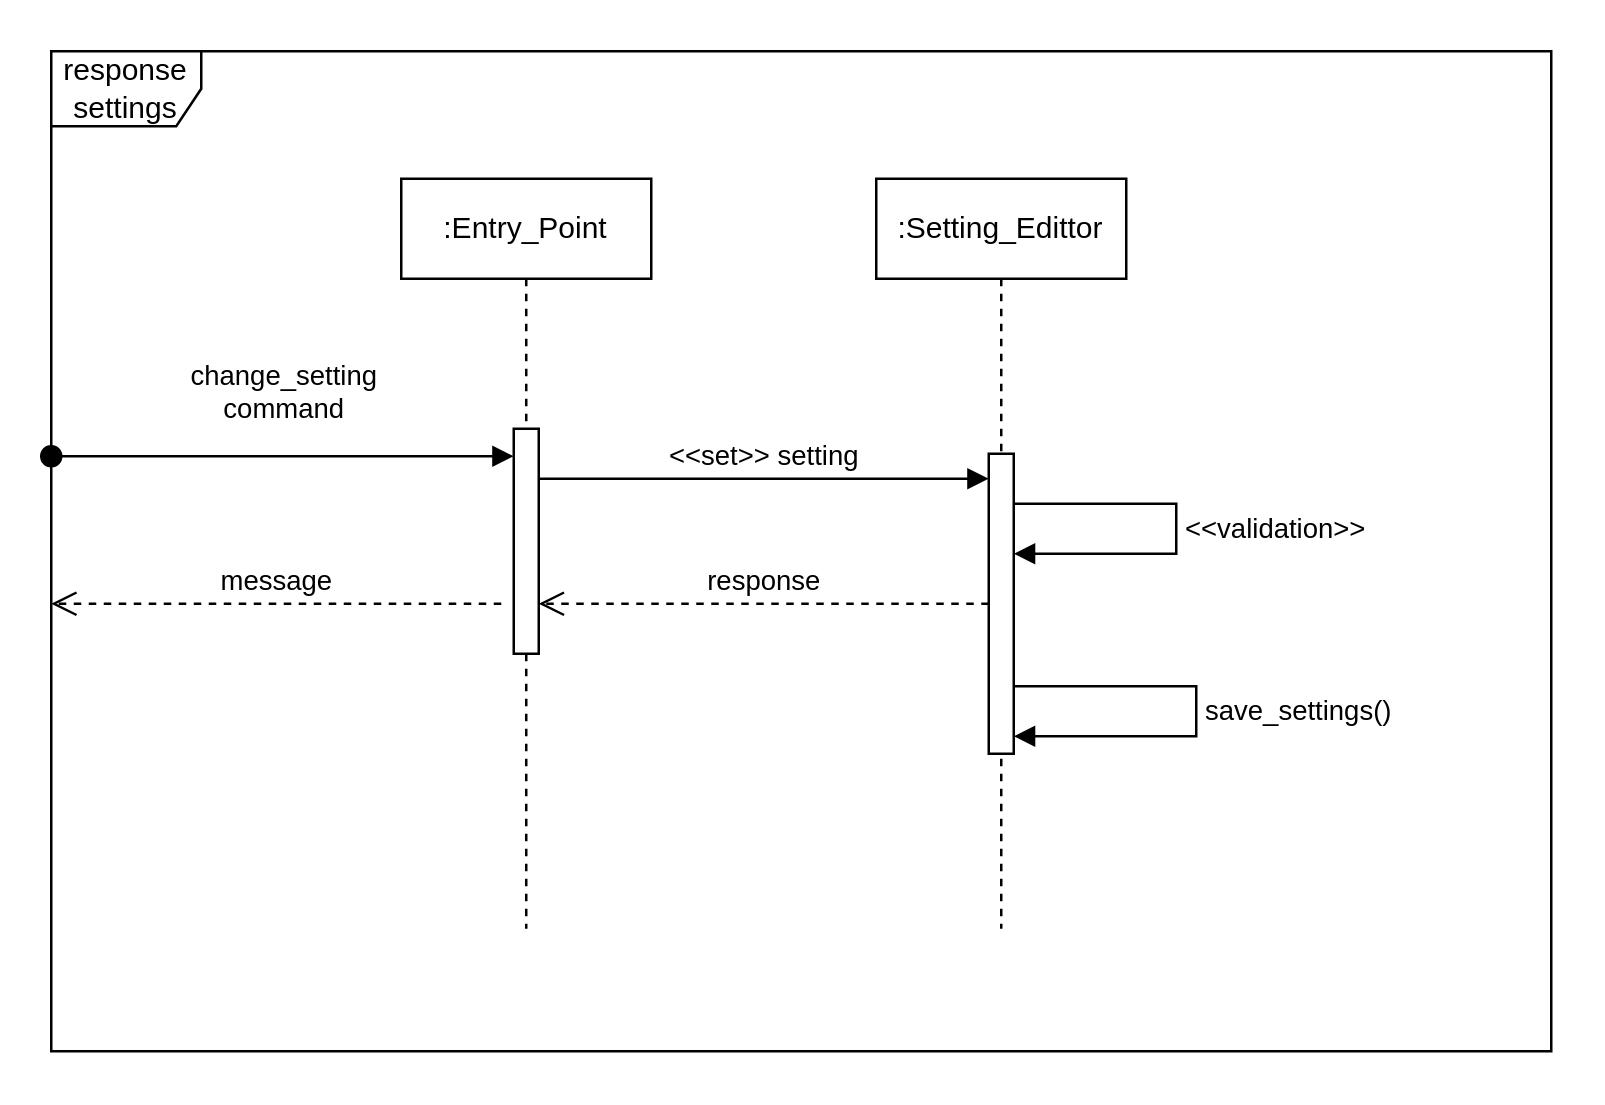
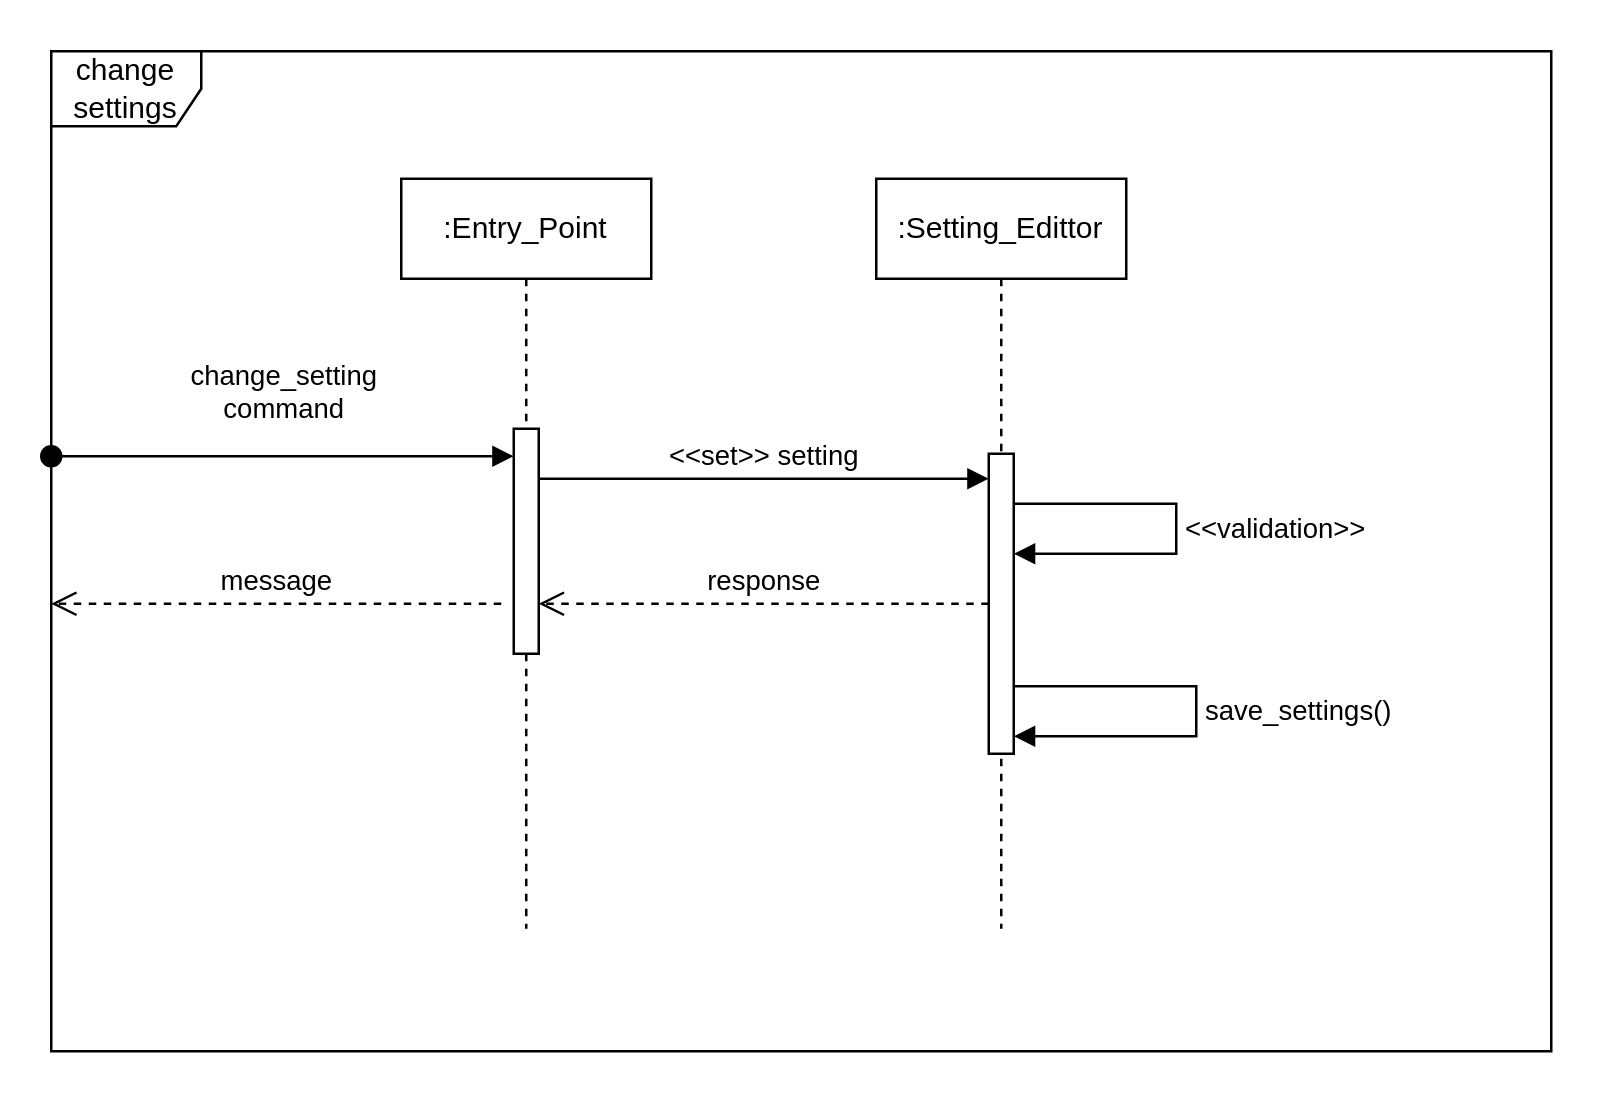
node "response settings": label "response settings" -> "change settings"
